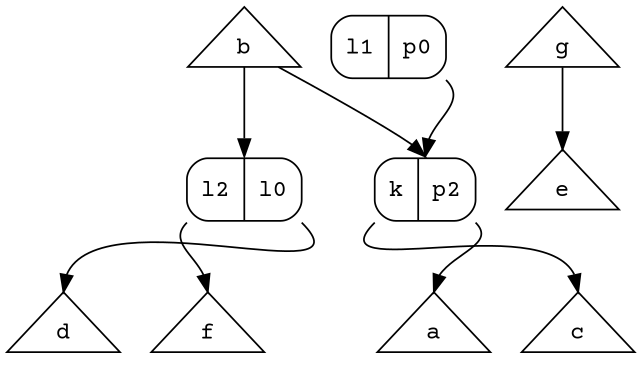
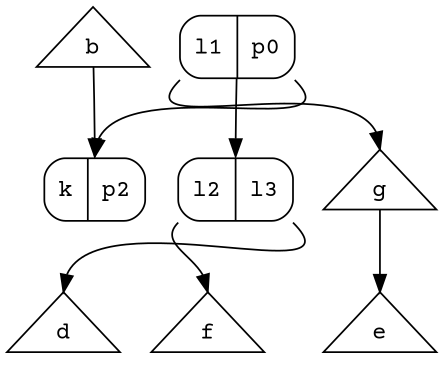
edge "b" -> "l2": now "l1" -> "l2"
edge "l1" -> "g": added
node "l2": text "l0" -> "l3"
node "a": removed
node "c": removed
